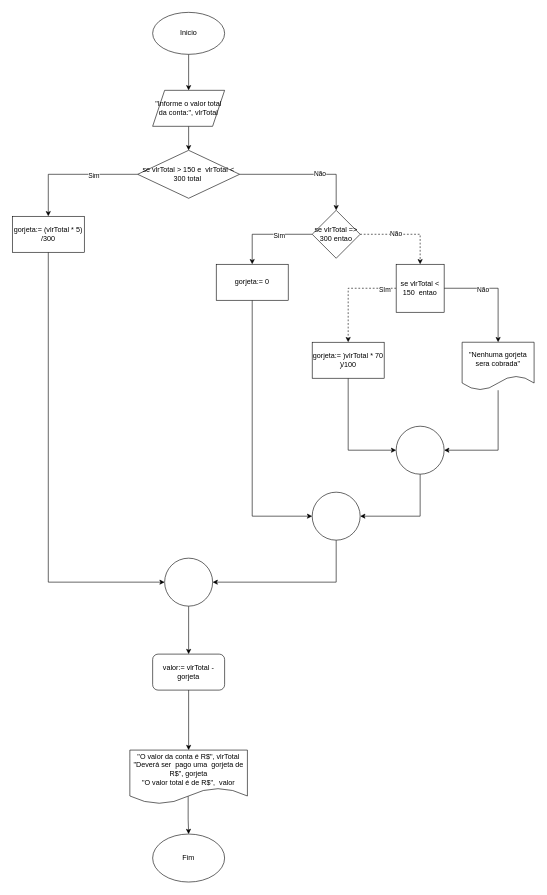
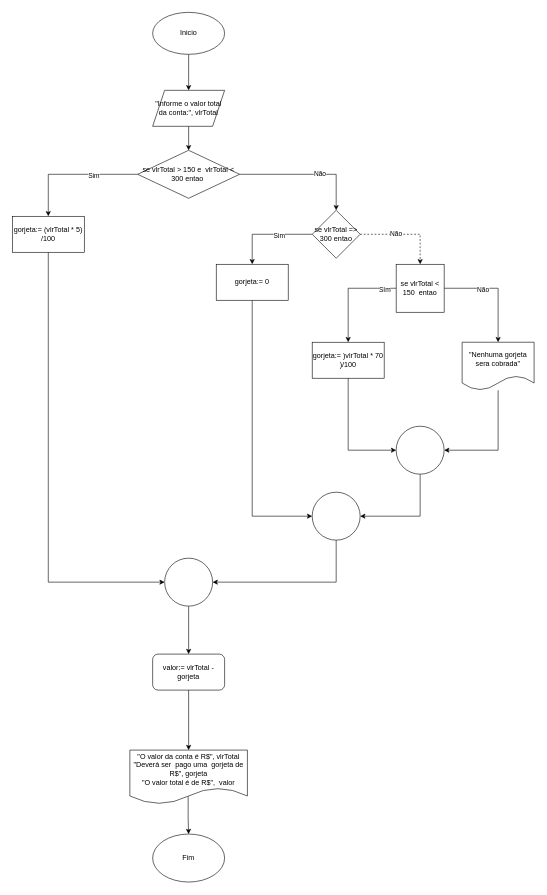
node "se vlrTotal > 150 e vlrTotal < 300 total": label "se vlrTotal > 150 e vlrTotal < 300 total" -> "se vlrTotal > 150 e vlrTotal < 300 entao"
node "gorjeta:= (vlrTotal * 5) /300": label "gorjeta:= (vlrTotal * 5) /300" -> "gorjeta:= (vlrTotal * 5) /100"
edge "se vlrTotal < 150 entao" -> "gorjeta:= )vlrTotal * 70 )/100": style dashed -> solid
